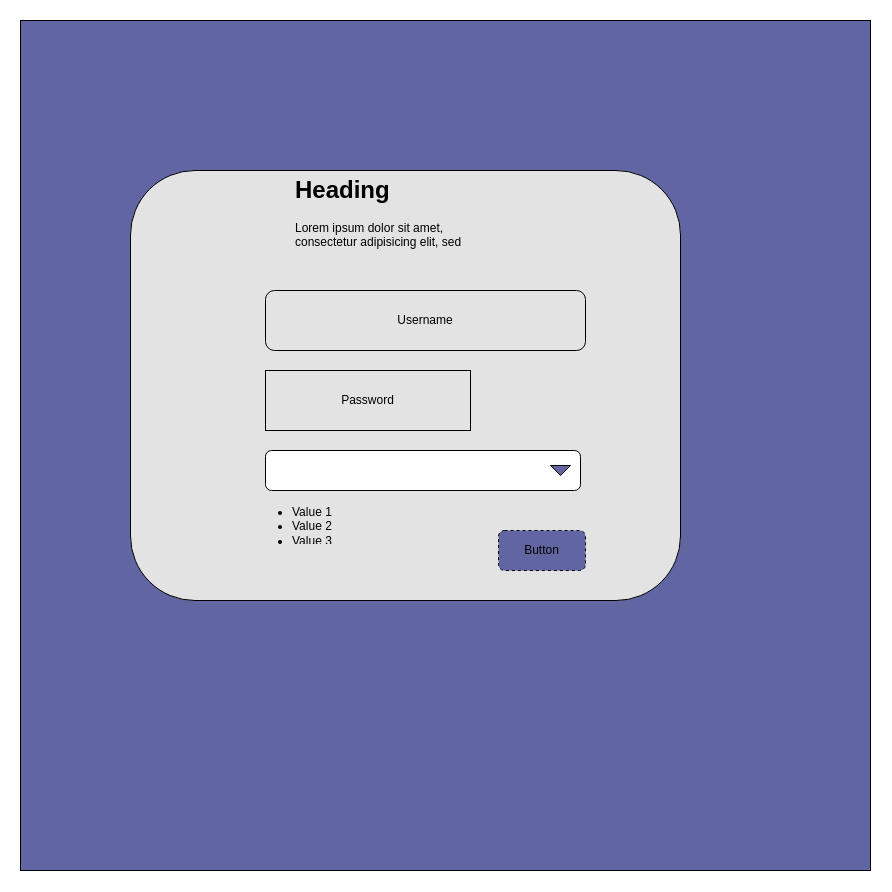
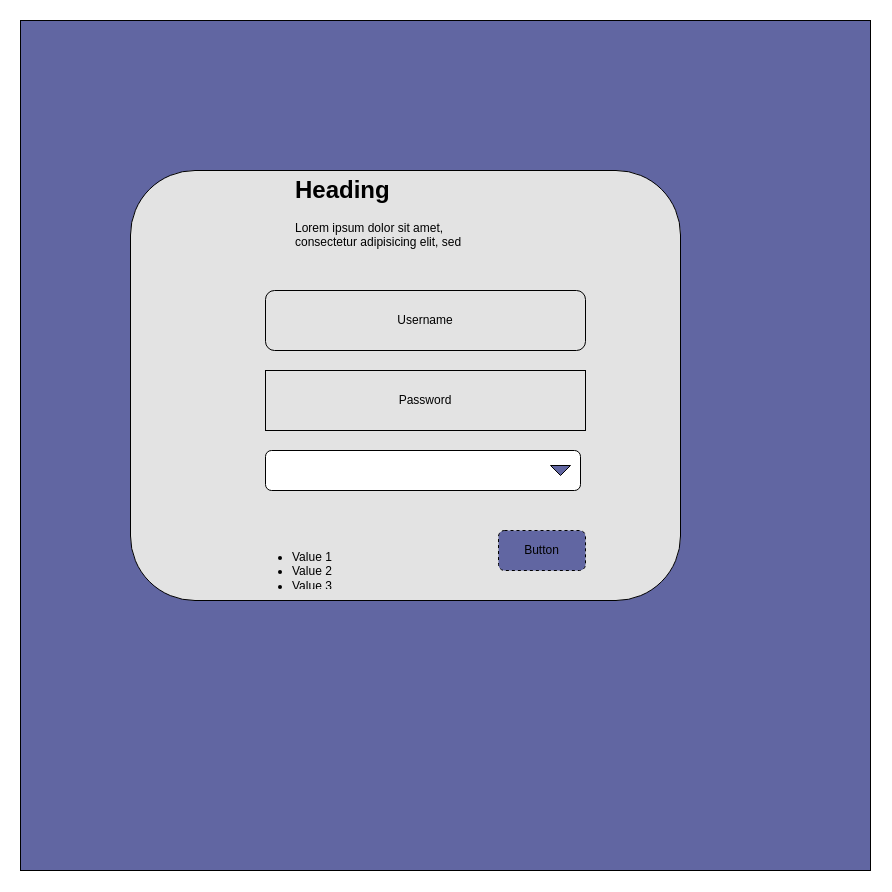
node "Password": size 205x60 -> 320x60
node "Value 1 Value 2 Value 3": moved (316, 518) -> (316, 563)
